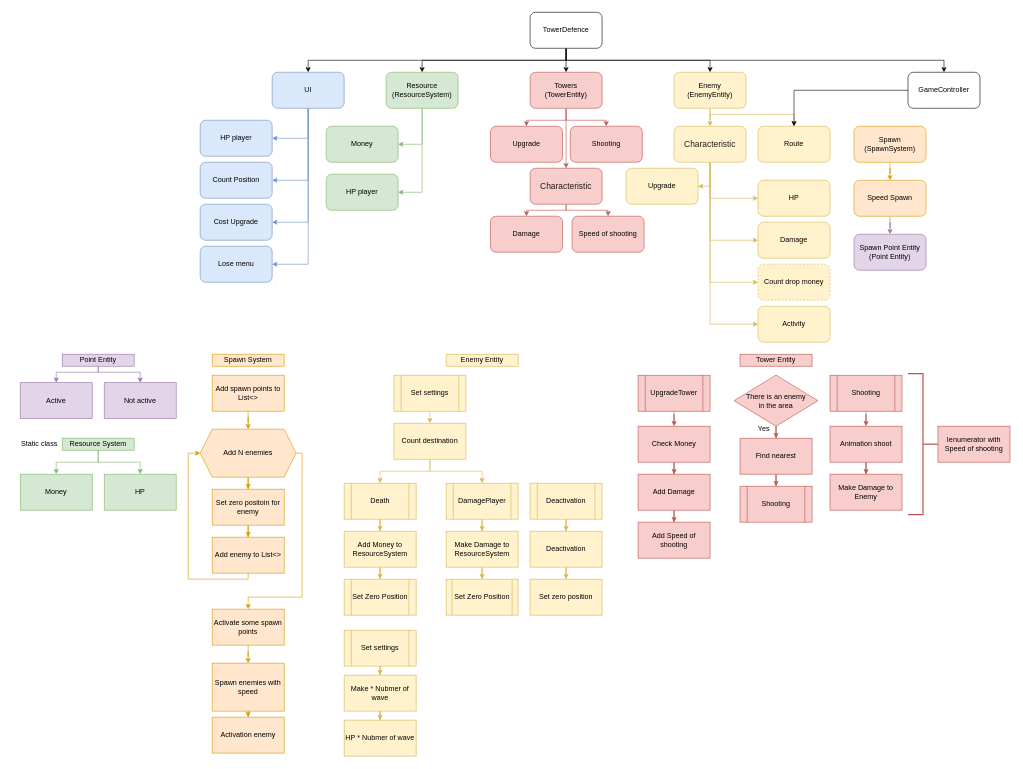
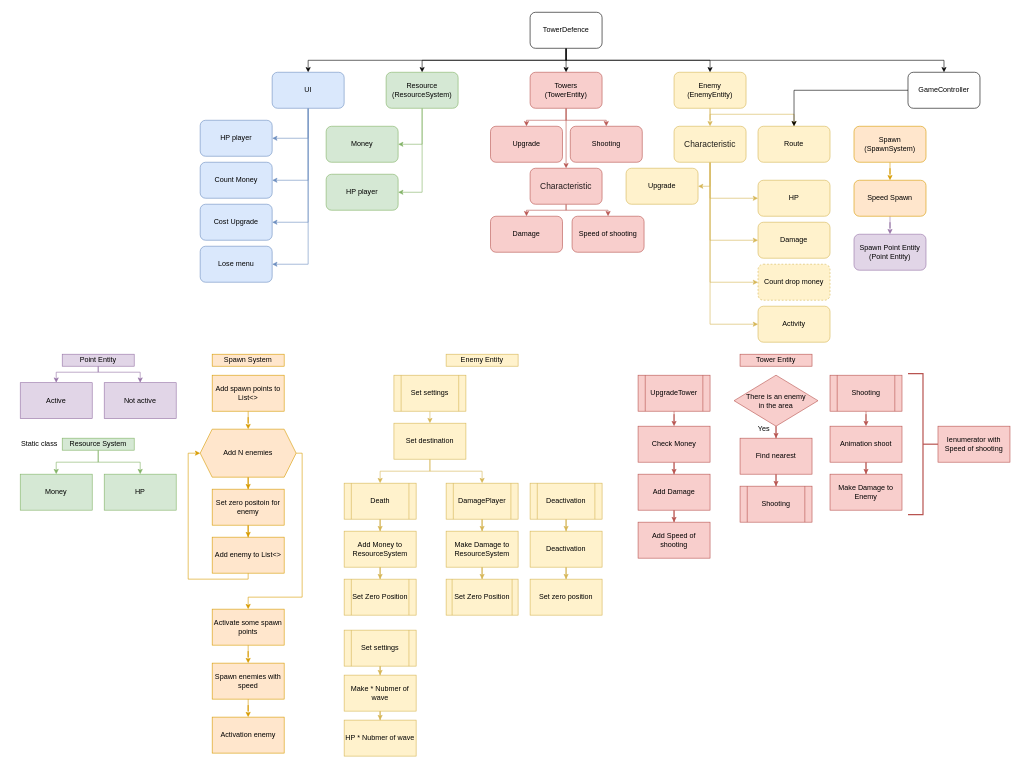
node "Count Position": label "Count Position" -> "Count Money"
node "Count destination": label "Count destination" -> "Set destination"
node "Spawn enemies with speed": size 72x48 -> 72x36
